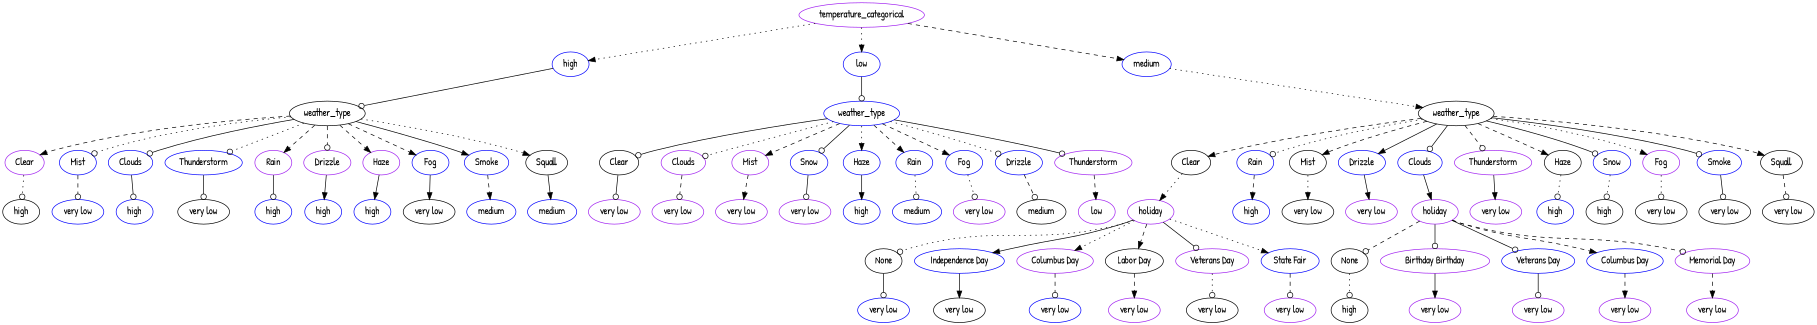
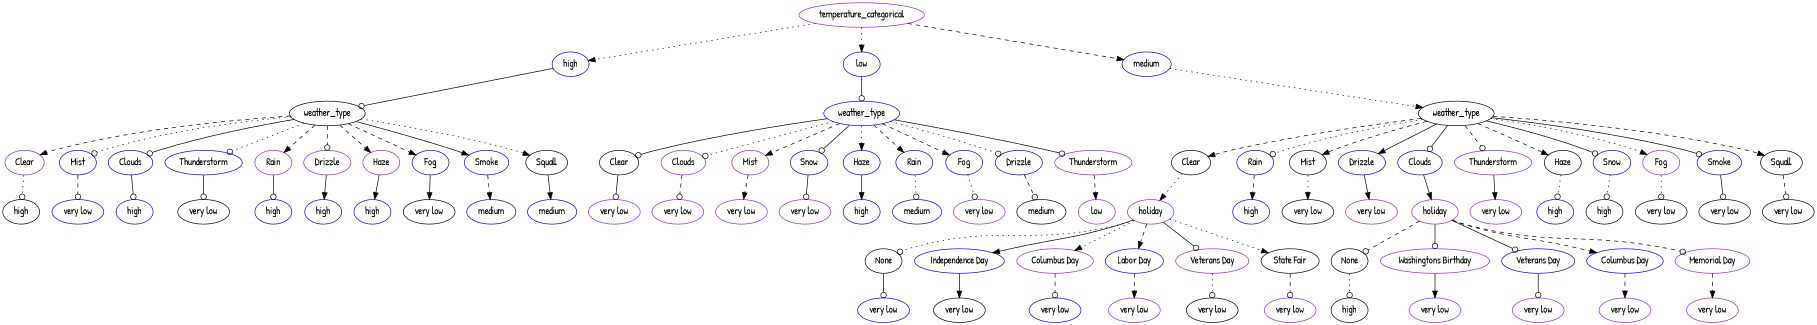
node "Labor Day": color black -> blue
node "State Fair": color blue -> black
node "Birthday Birthday": label "Birthday Birthday" -> "Washingtons Birthday"
